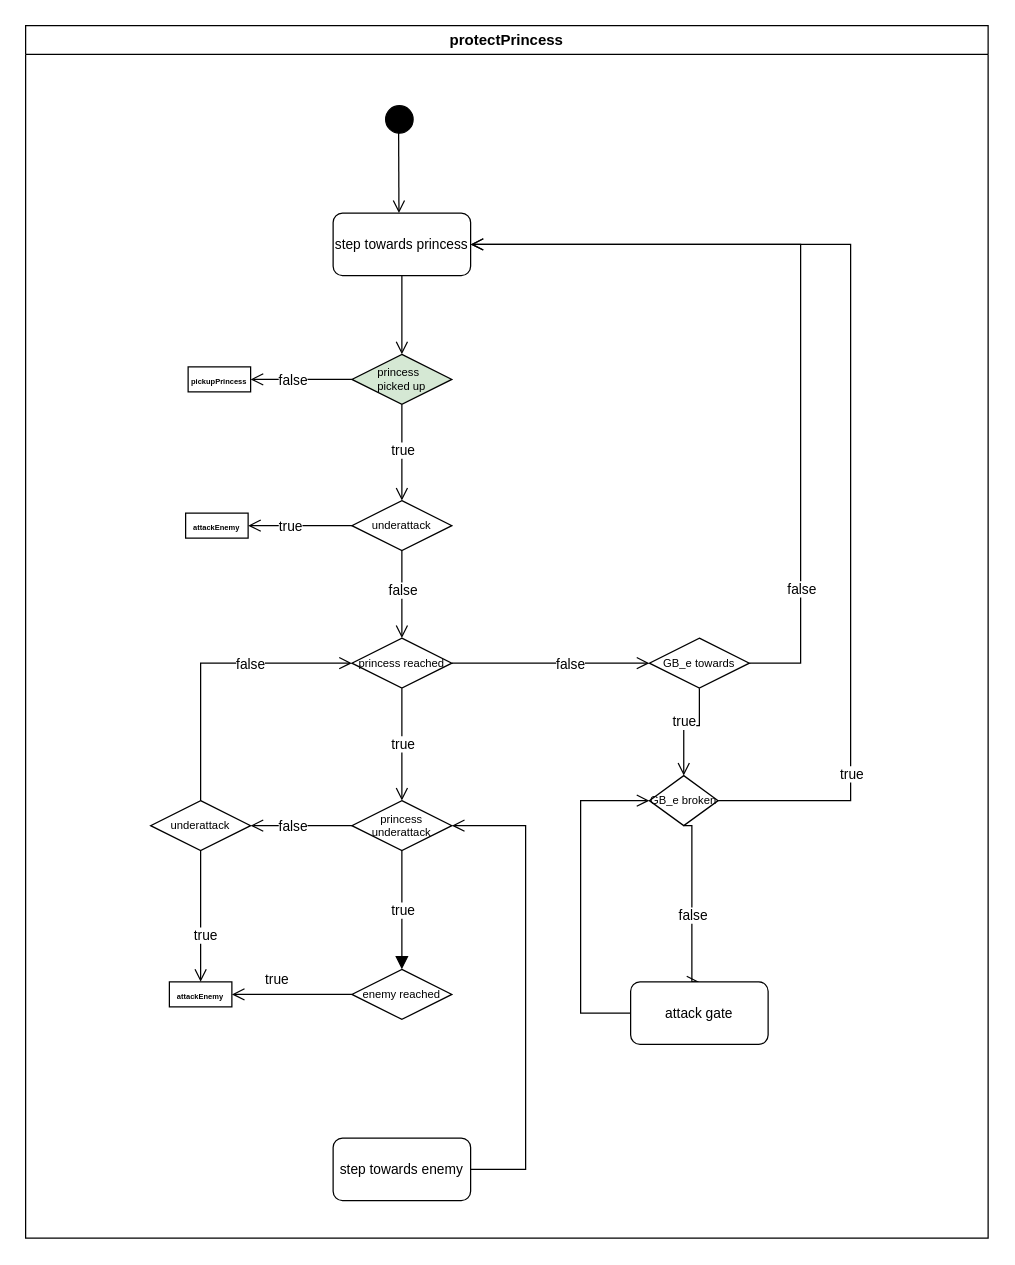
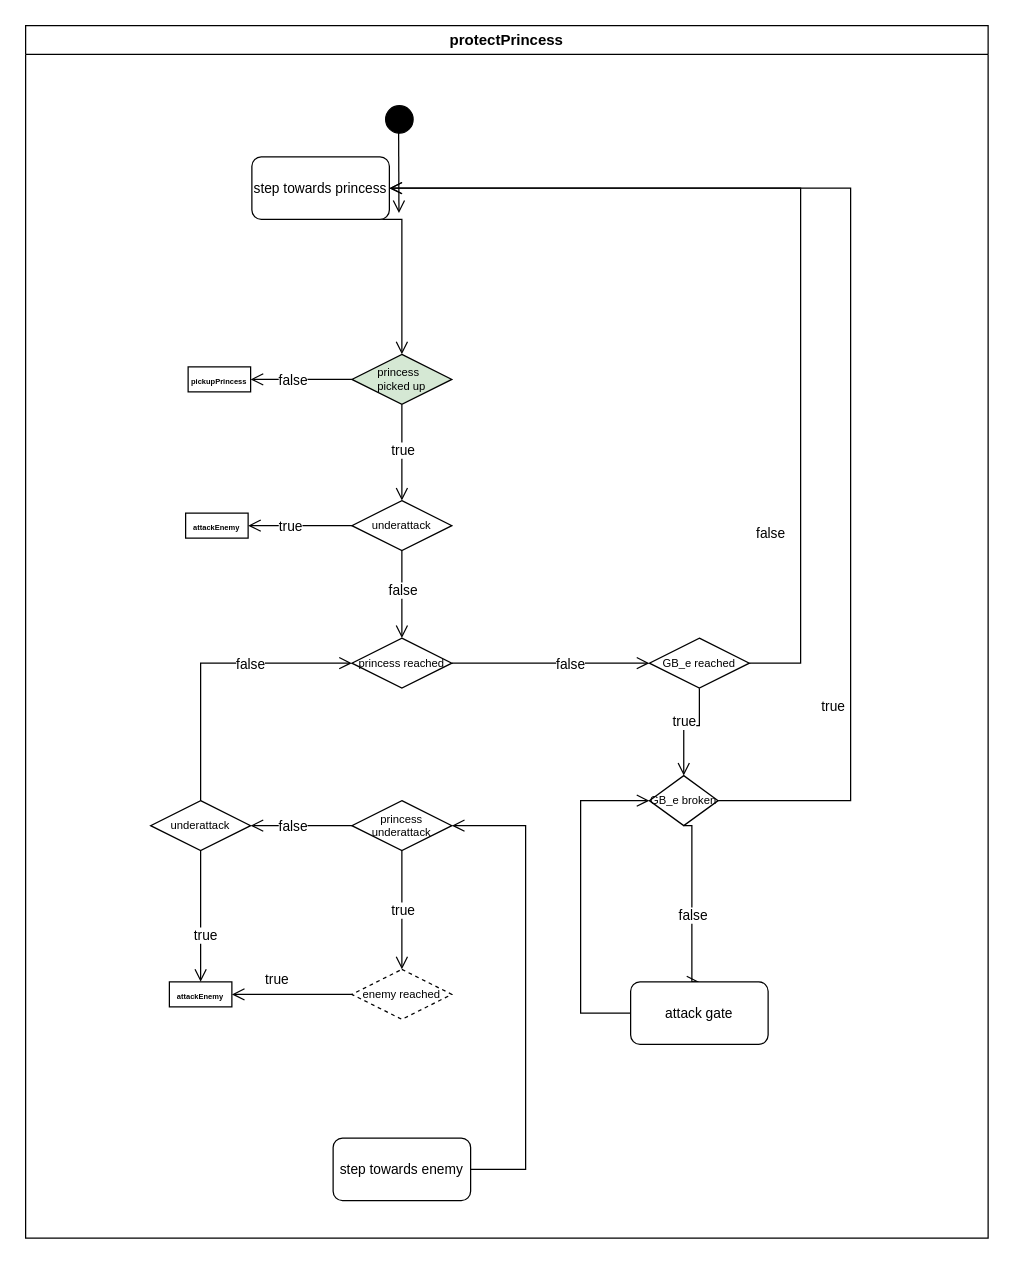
node "step towards princess": moved (402, 244) -> (321, 188)
node "GB_e towards": label "GB_e towards" -> "GB_e reached"
edge "princess reached" -> "princess underattack": removed, label "true"
edge "princess underattack" -> "enemy reached": arrowhead block -> open
node "enemy reached": style solid -> dashed
